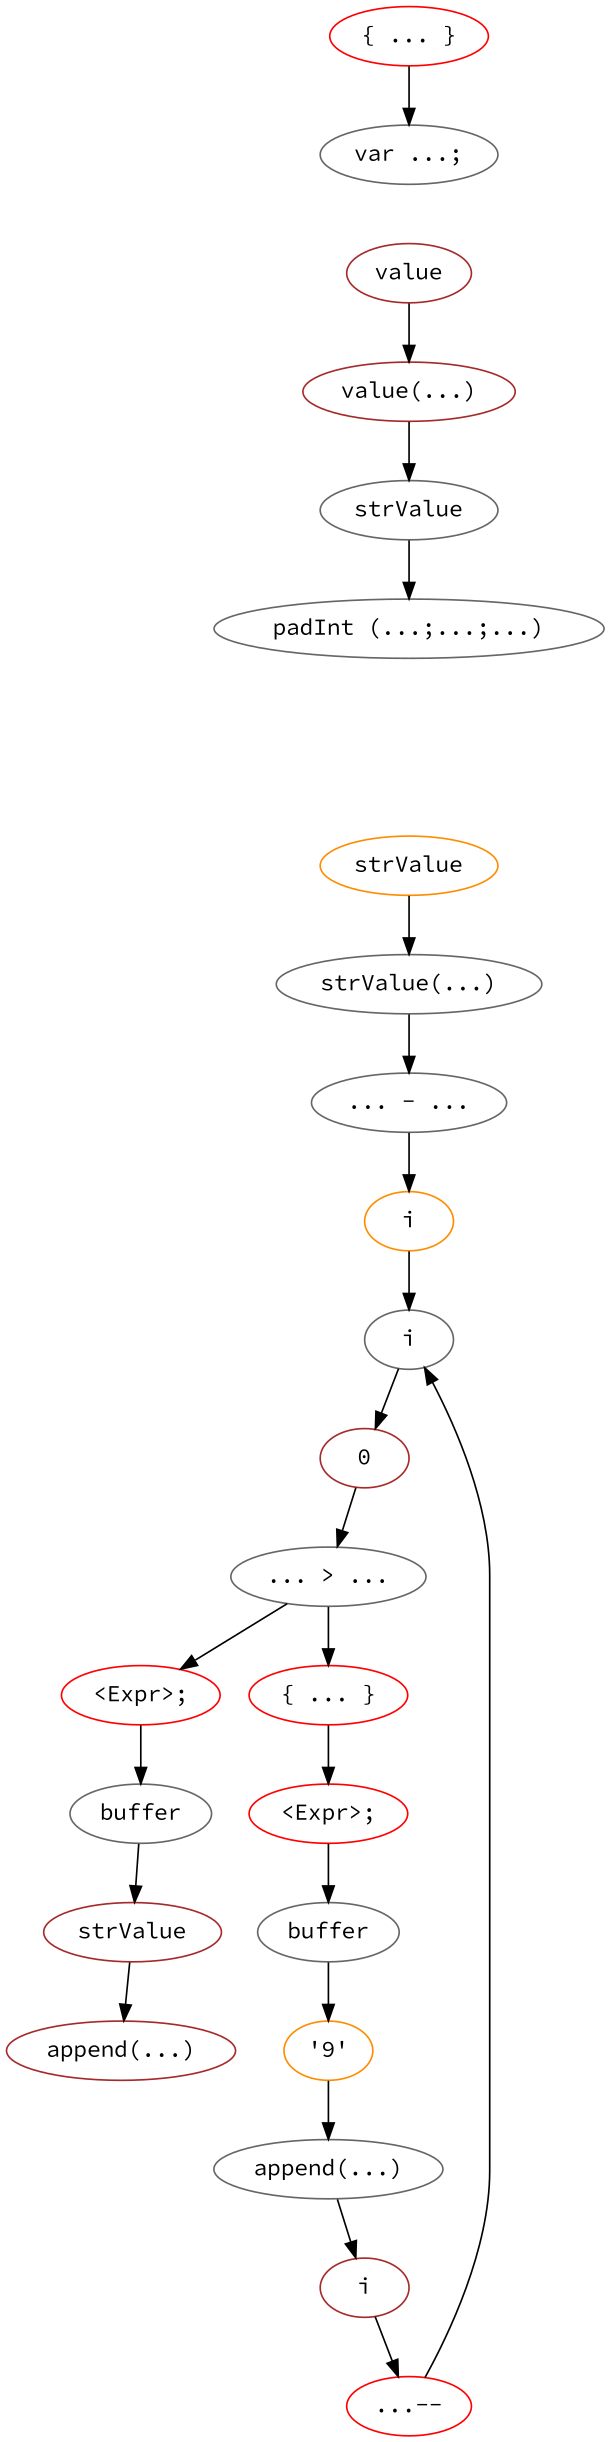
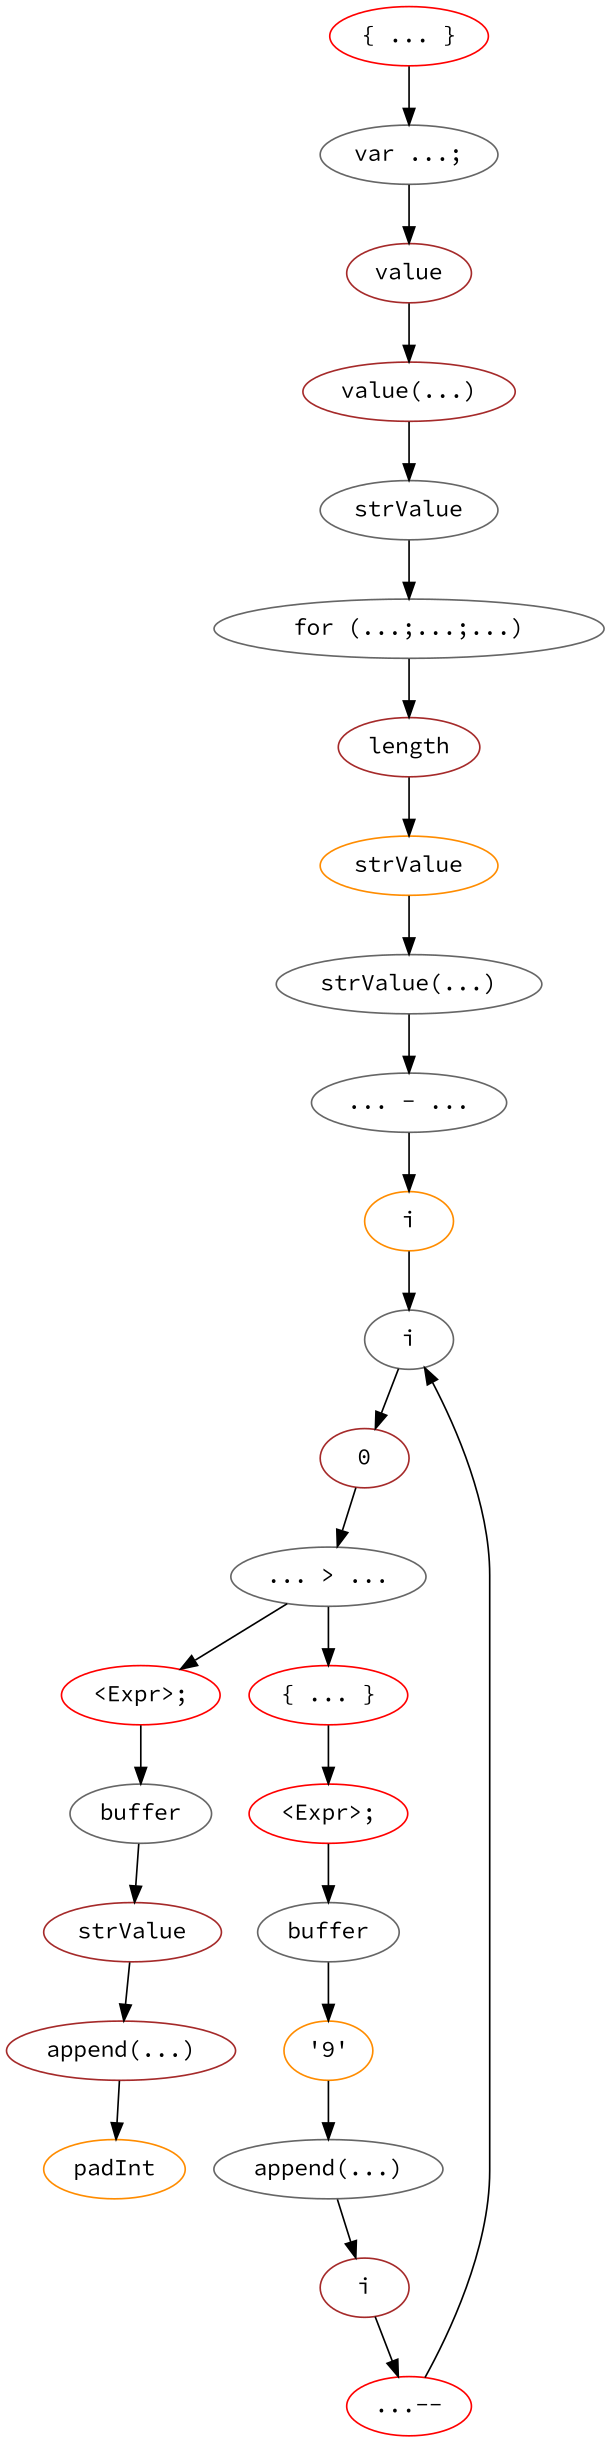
edge "var ...;" -> "value": added
node "padInt (...;...;...)": label "padInt (...;...;...)" -> "for (...;...;...)"
node "length": added
node "padInt": added
